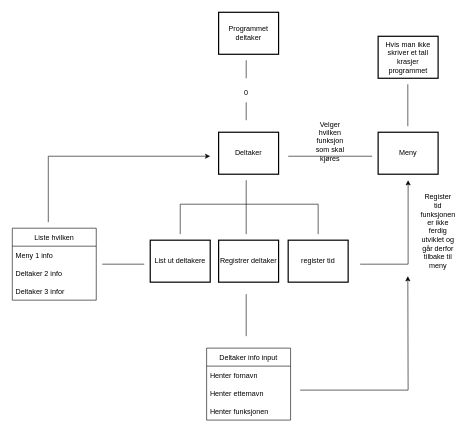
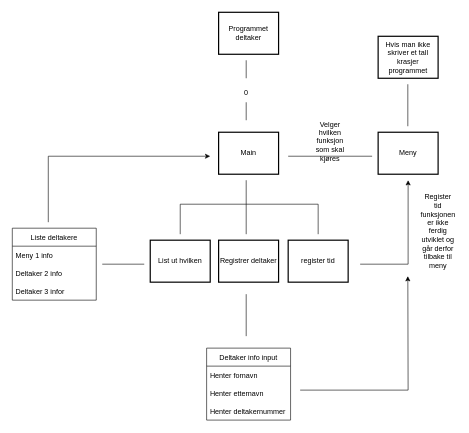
node "Deltaker": label "Deltaker" -> "Main"
node "Liste hvilken": label "Liste hvilken" -> "Liste deltakere"
node "List ut deltakere": label "List ut deltakere" -> "List ut hvilken"
node "Henter funksjonen": label "Henter funksjonen" -> "Henter deltakernummer"
